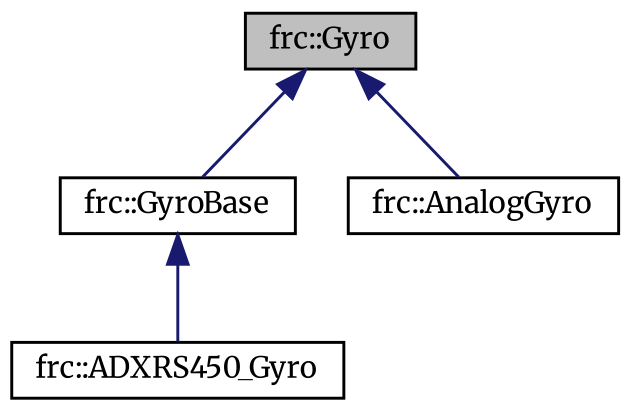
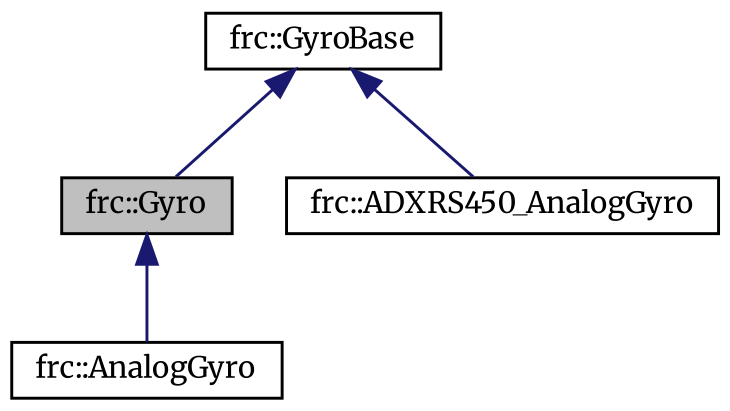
edge "frc::GyroBase" -> "frc::Gyro": reversed
node "frc::ADXRS450_Gyro": label "frc::ADXRS450_Gyro" -> "frc::ADXRS450_AnalogGyro"
